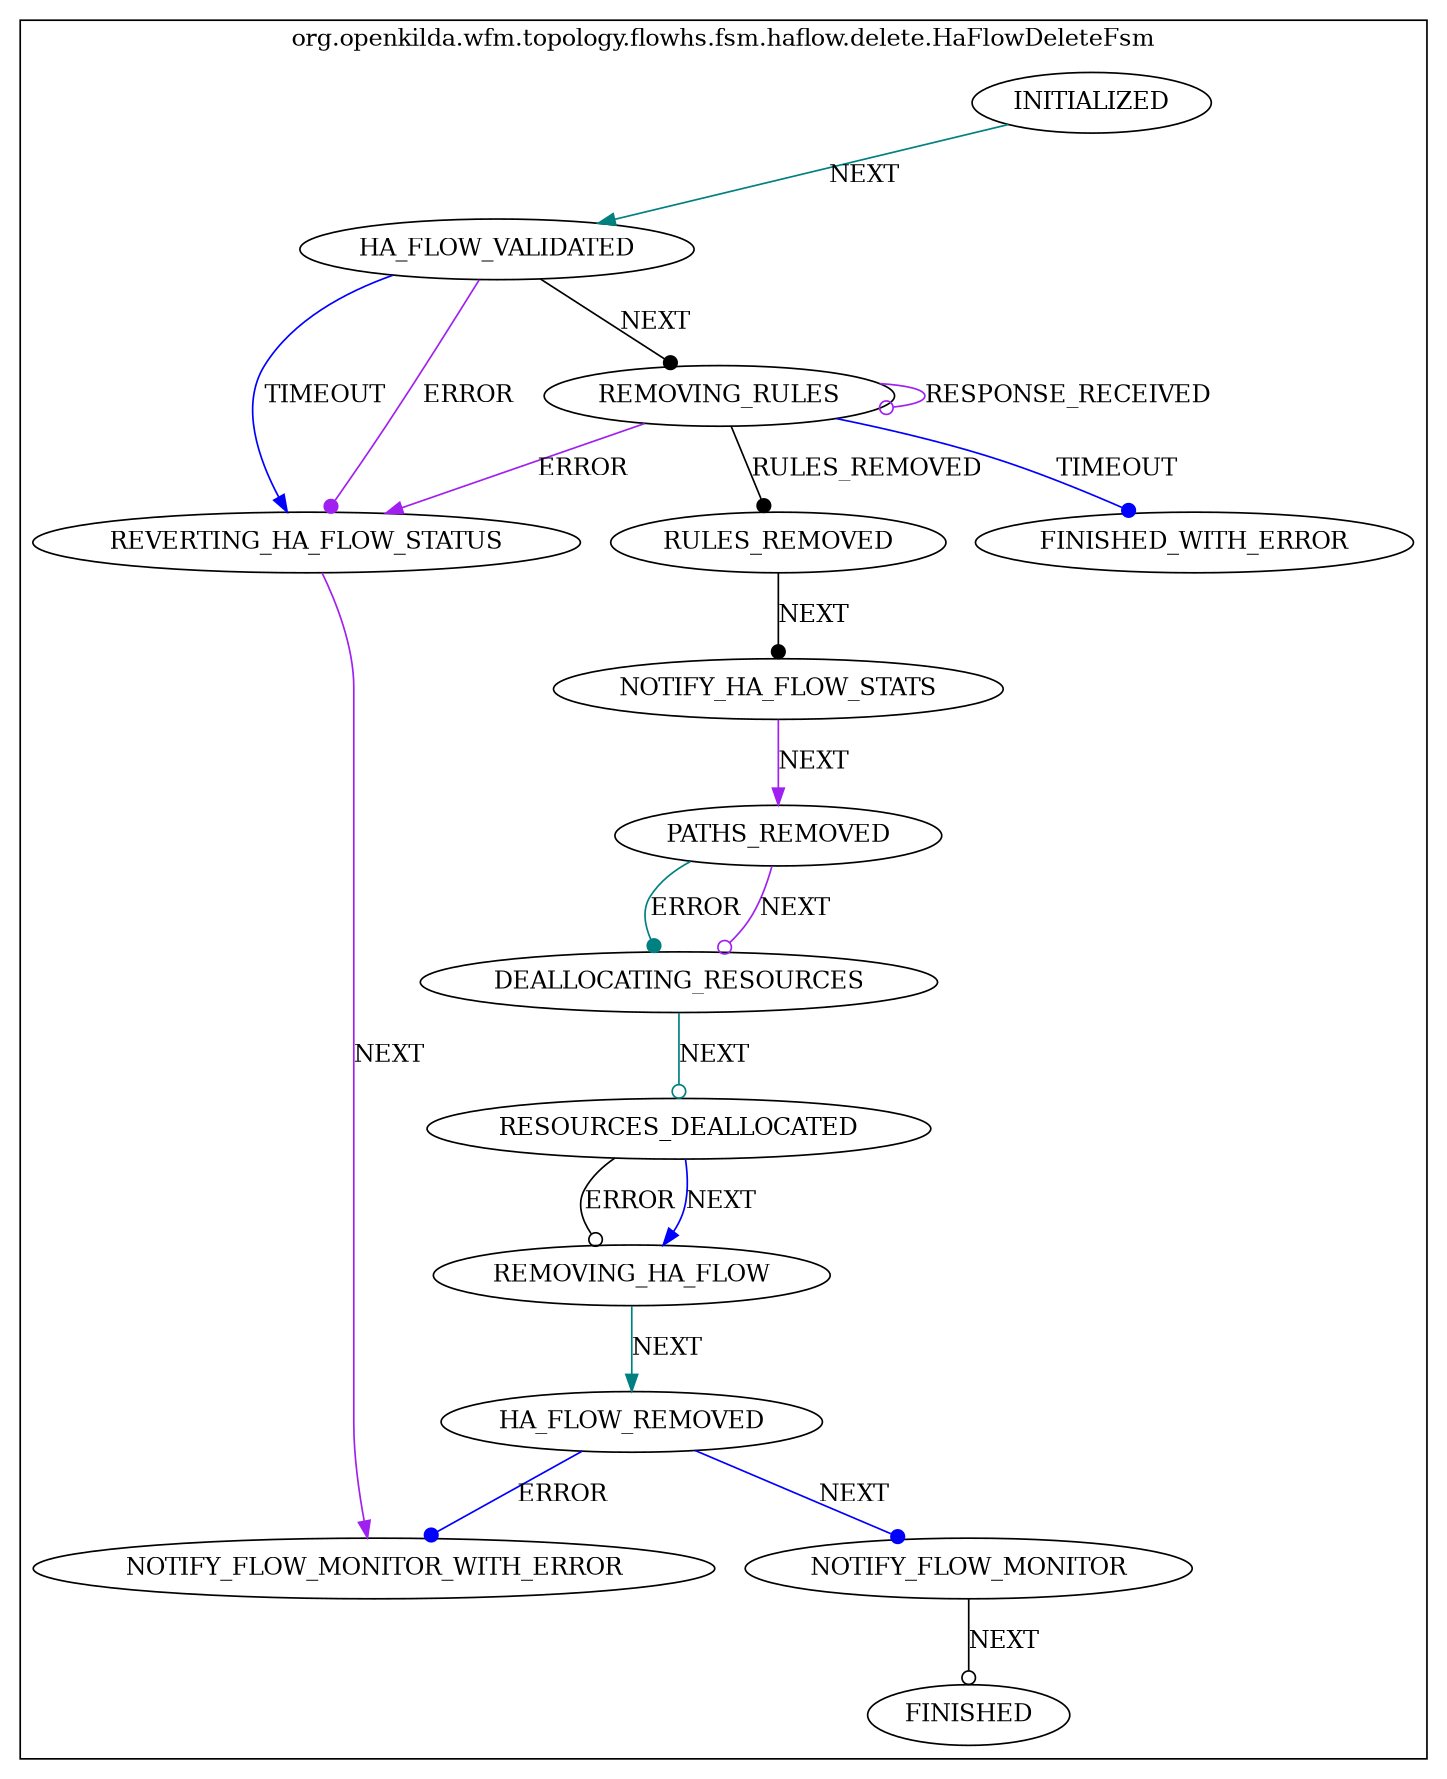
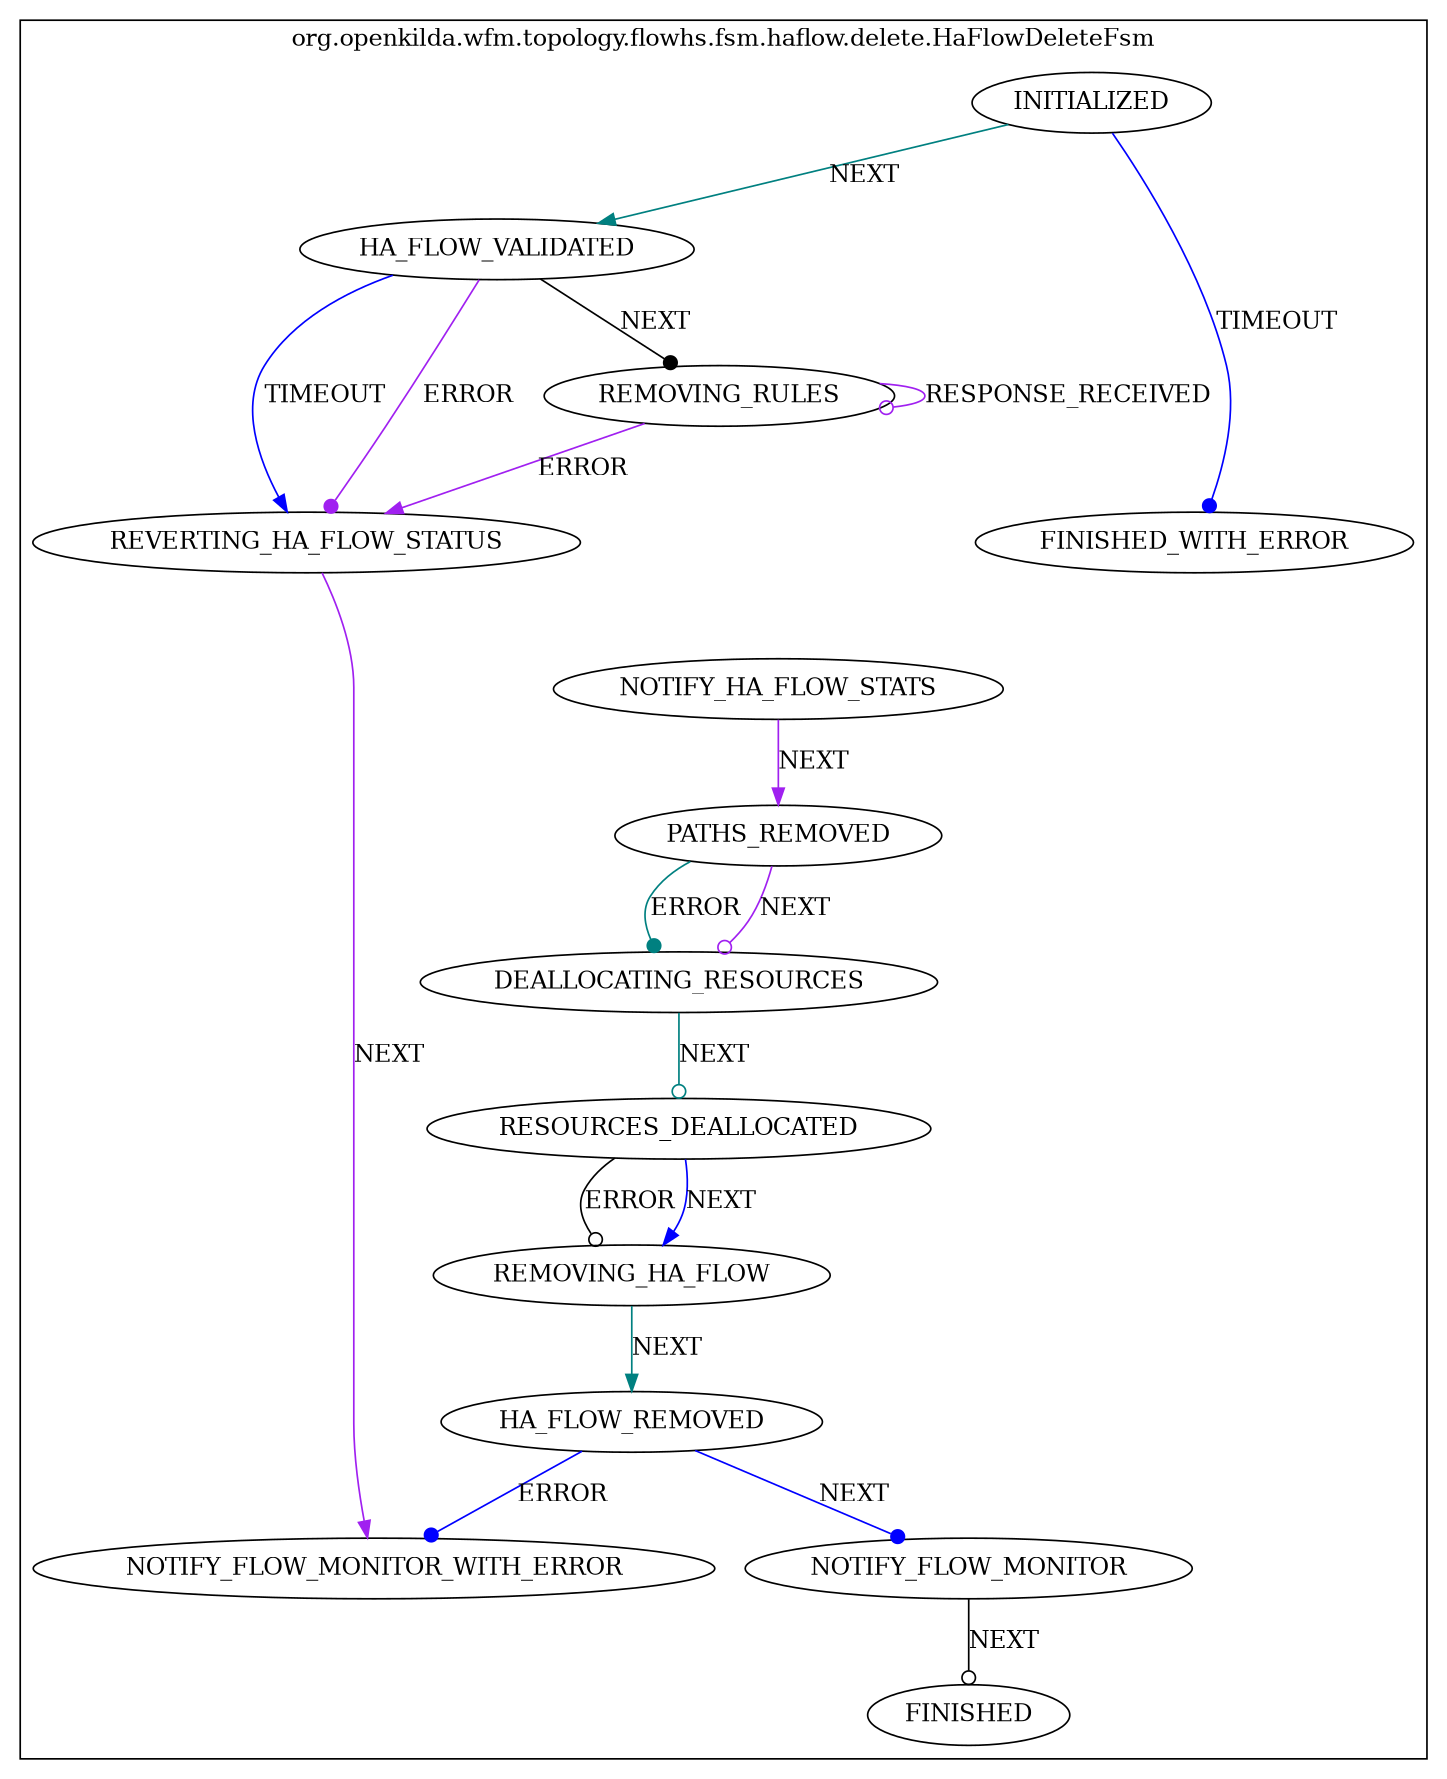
edge "REMOVING_RULES" -> "FINISHED_WITH_ERROR": now "INITIALIZED" -> "FINISHED_WITH_ERROR"
node "RULES_REMOVED": removed
